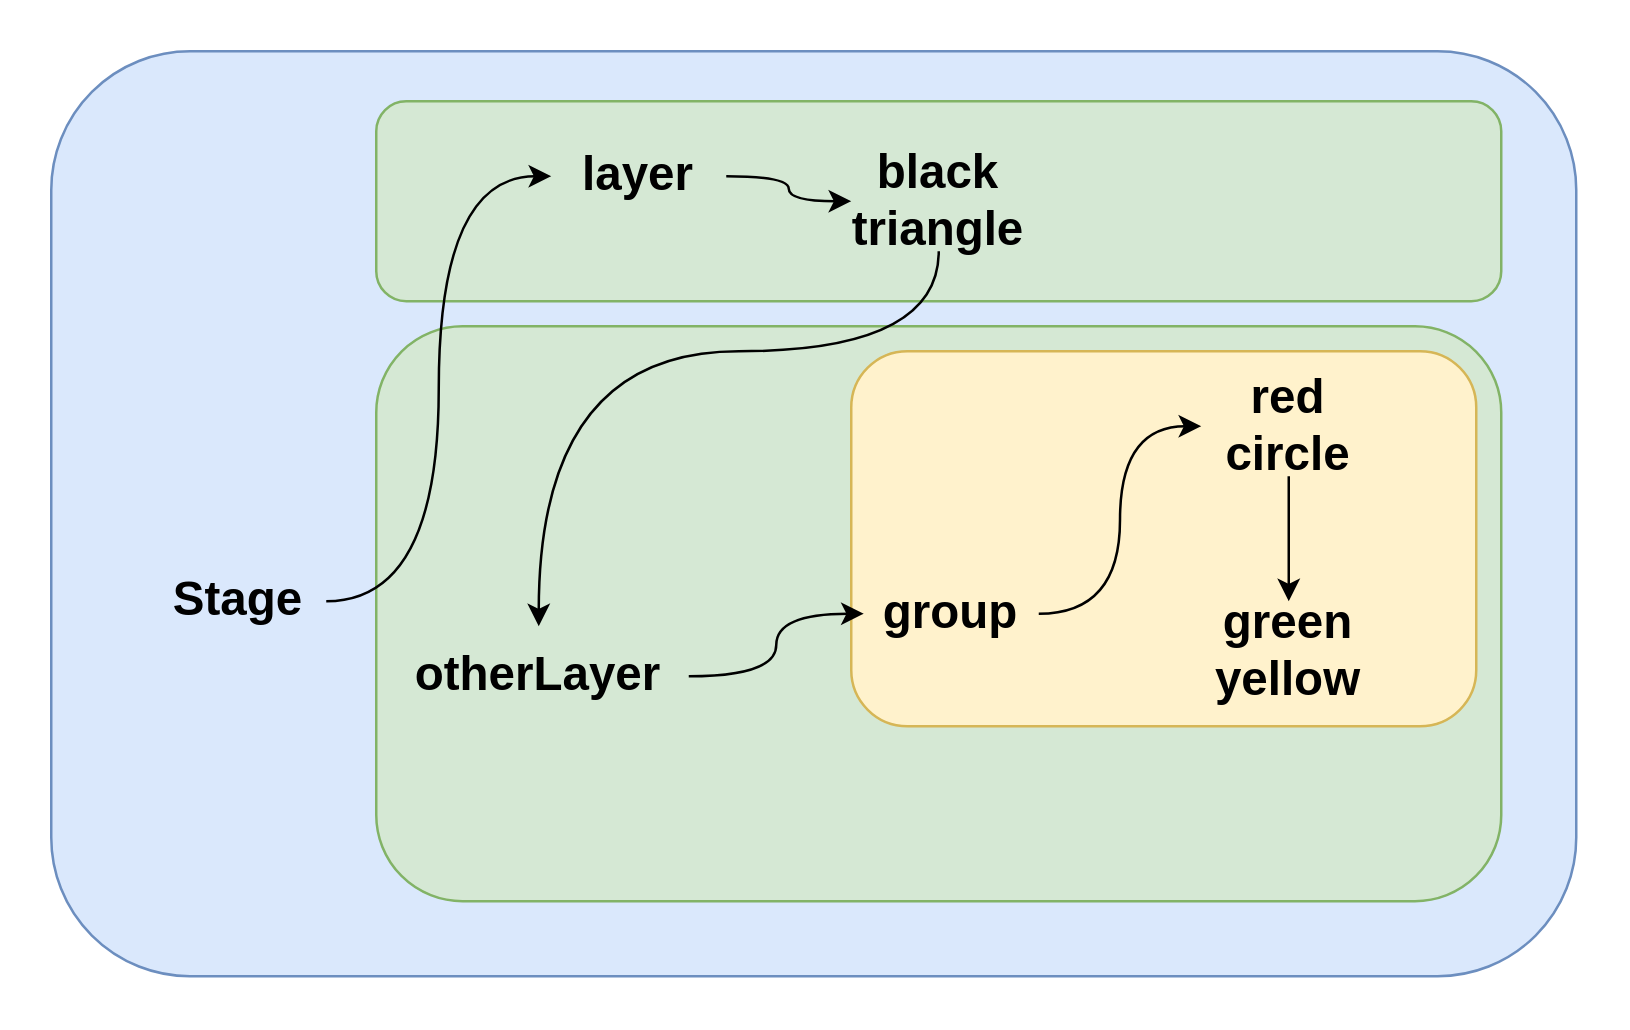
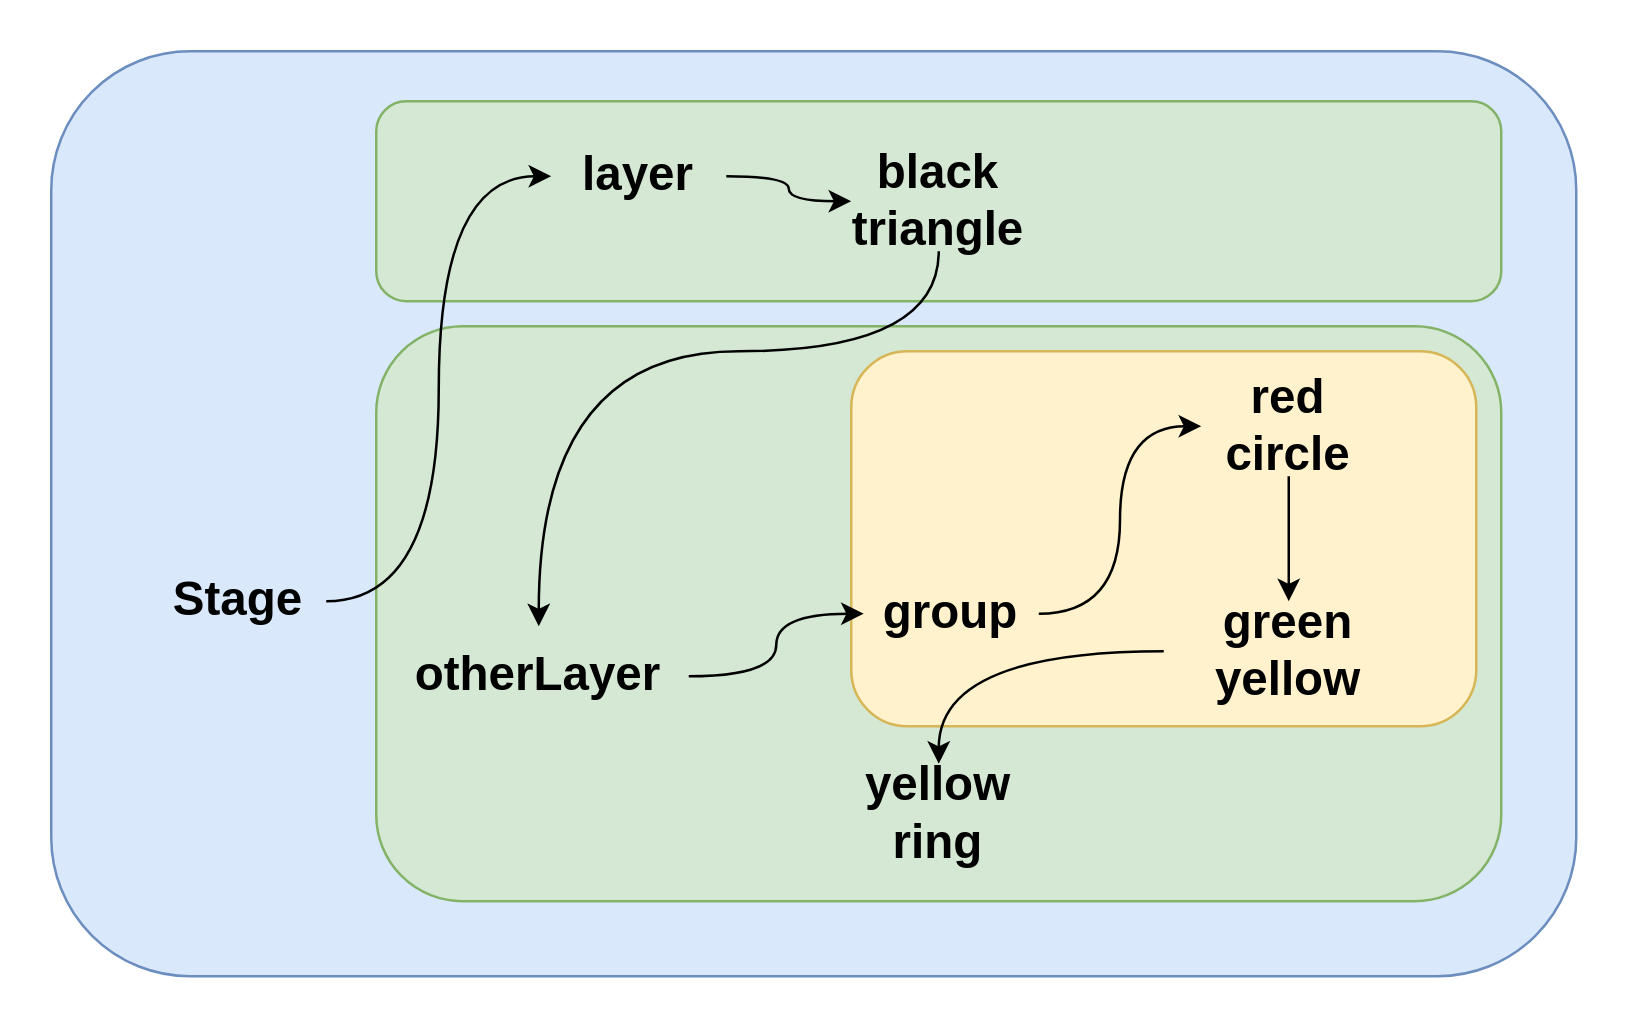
edge "green yellow" -> "yellow ring": added
node "yellow ring": added
